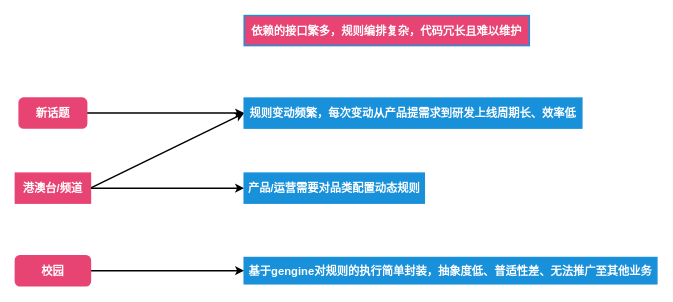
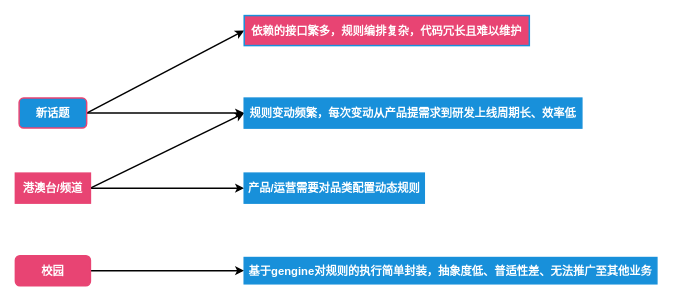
edge "新话题" -> "依赖的接口繁多，规则编排复杂，代码冗长且难以维护": added
node "新话题": fillcolor #e84473 -> #1890da
